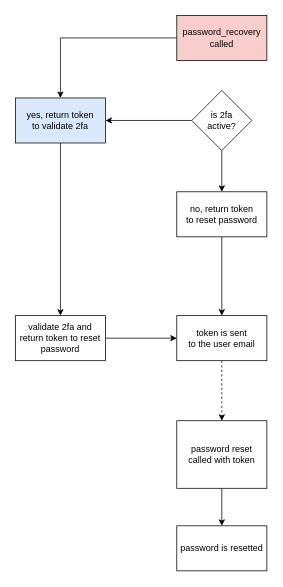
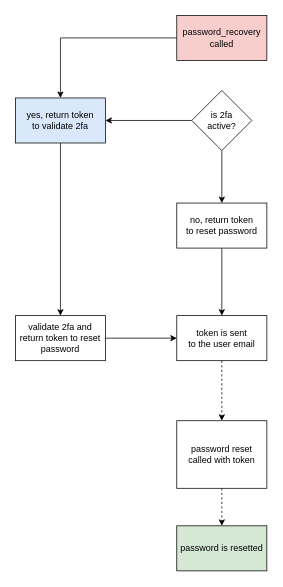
node "no, return token to reset password": moved (222, 214) -> (222, 225)
edge "password reset called with token" -> "password is resetted": style solid -> dashed
node "password is resetted": fillcolor #ffffff -> #d5e8d4
